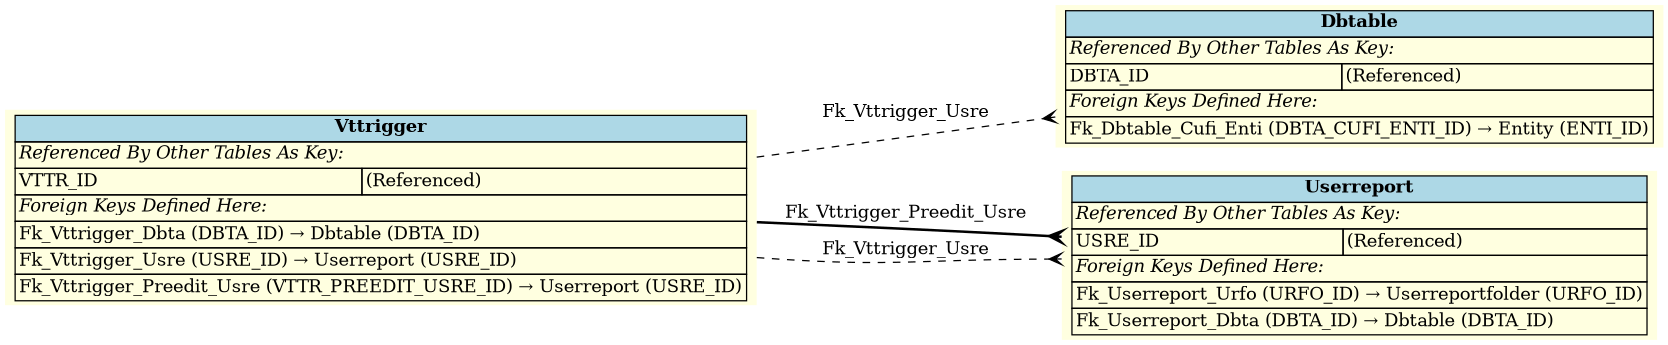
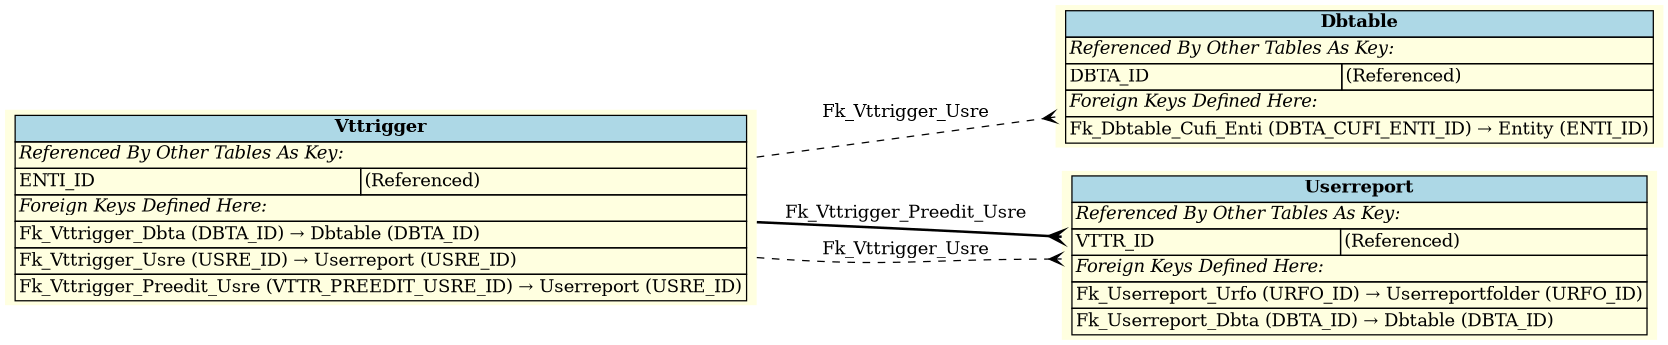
node "Vttrigger": text "VTTR_ID" -> "ENTI_ID"
node "Userreport": text "USRE_ID" -> "VTTR_ID"
